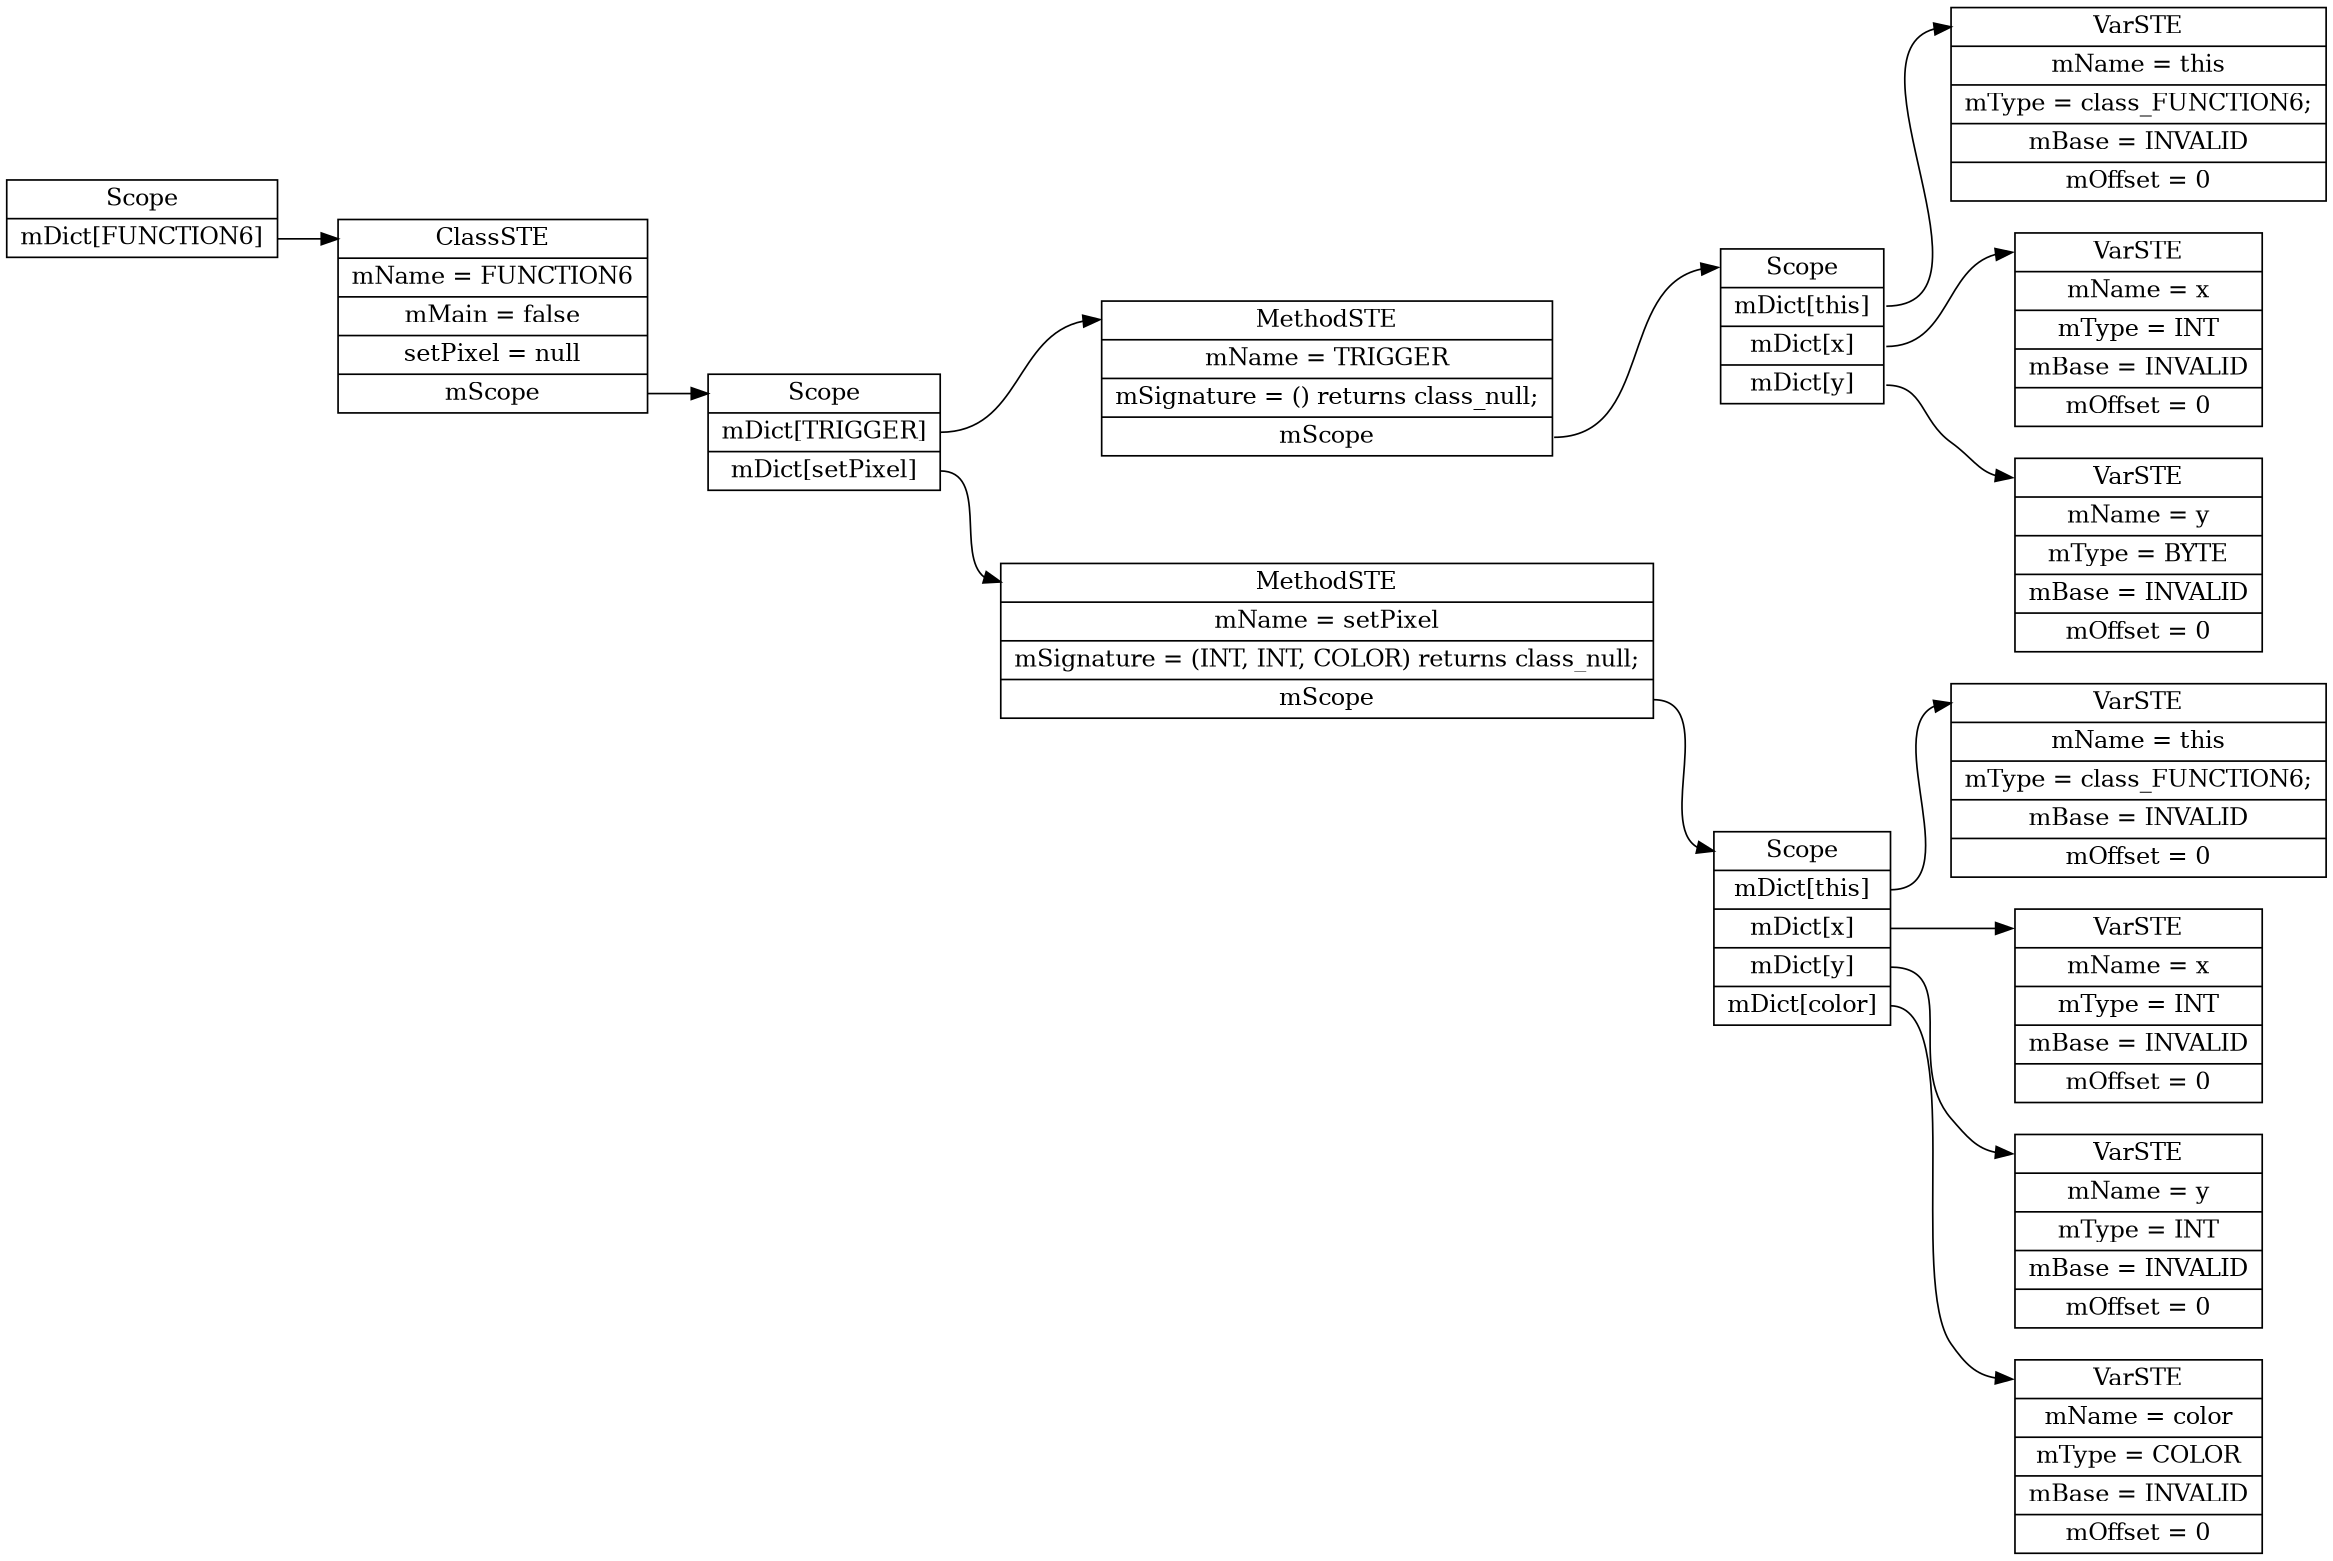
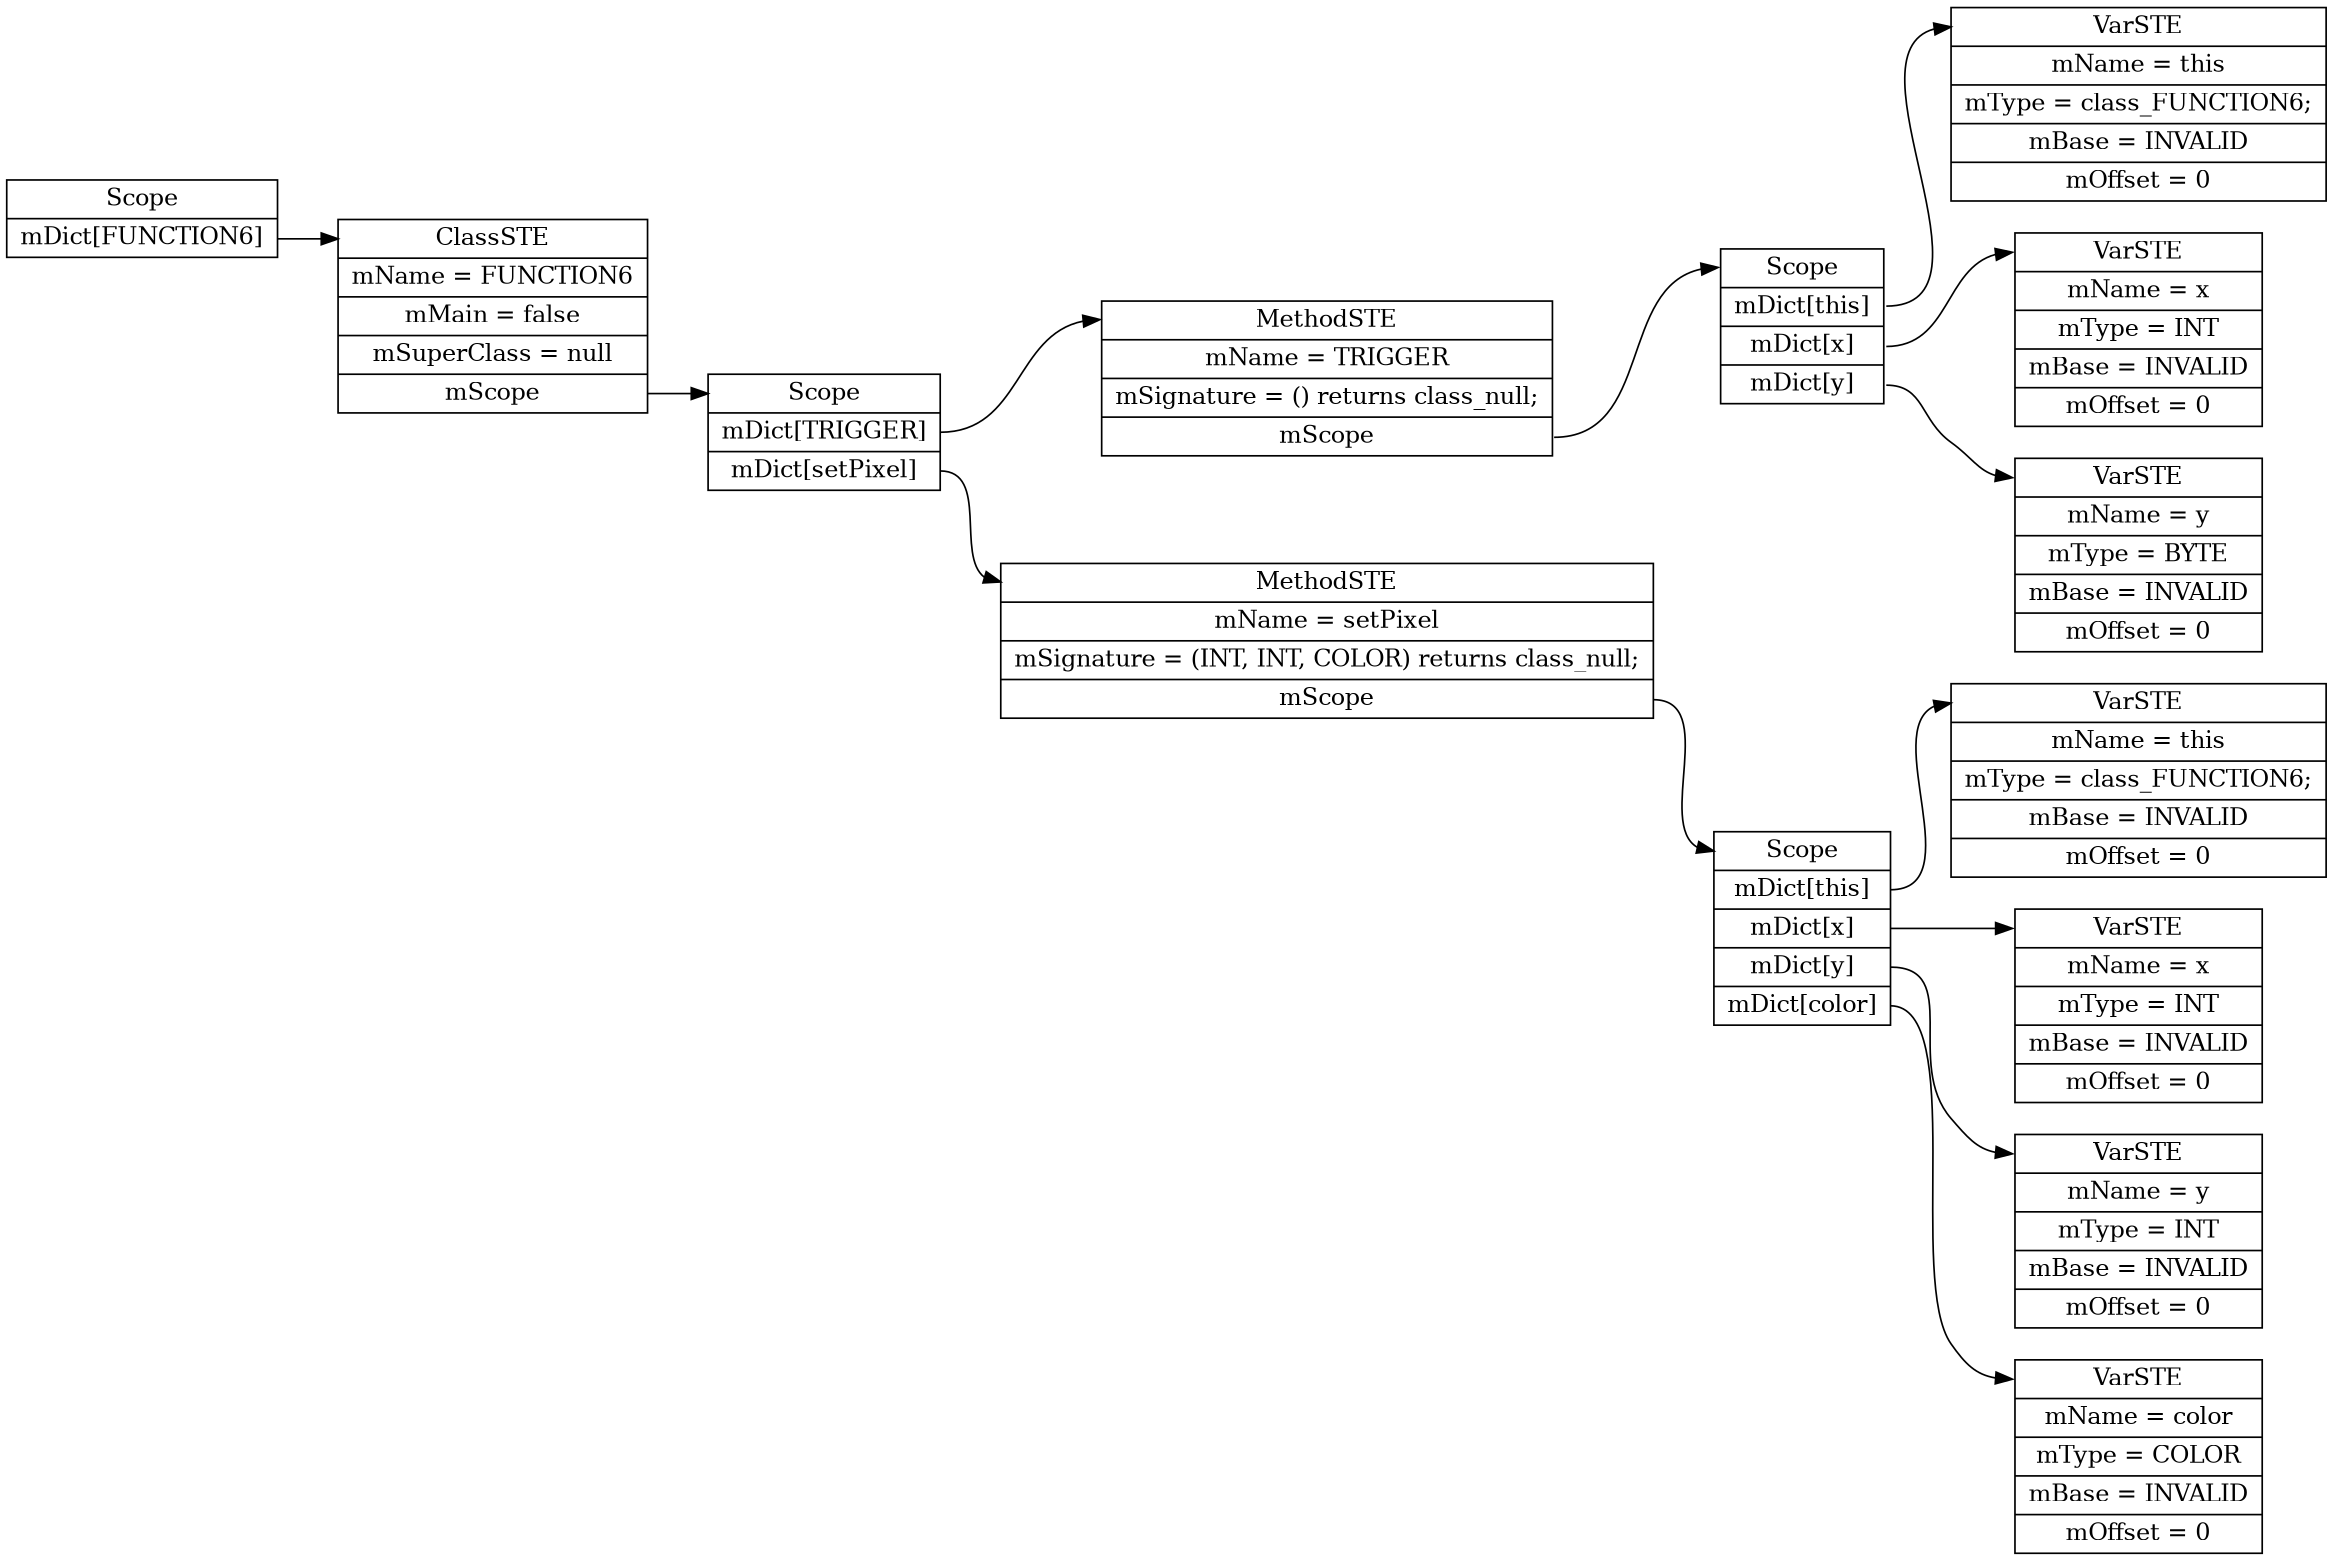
node "ClassSTE": text "setPixel = null" -> "mSuperClass = null"
